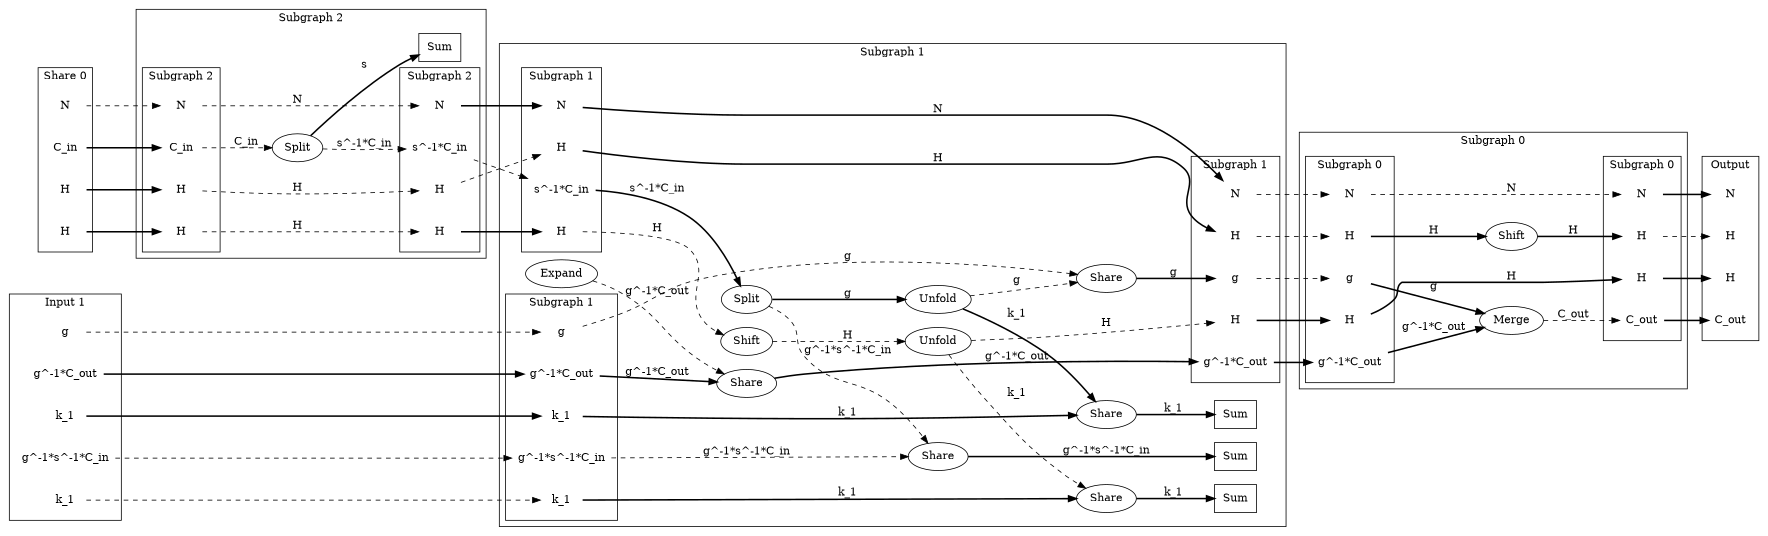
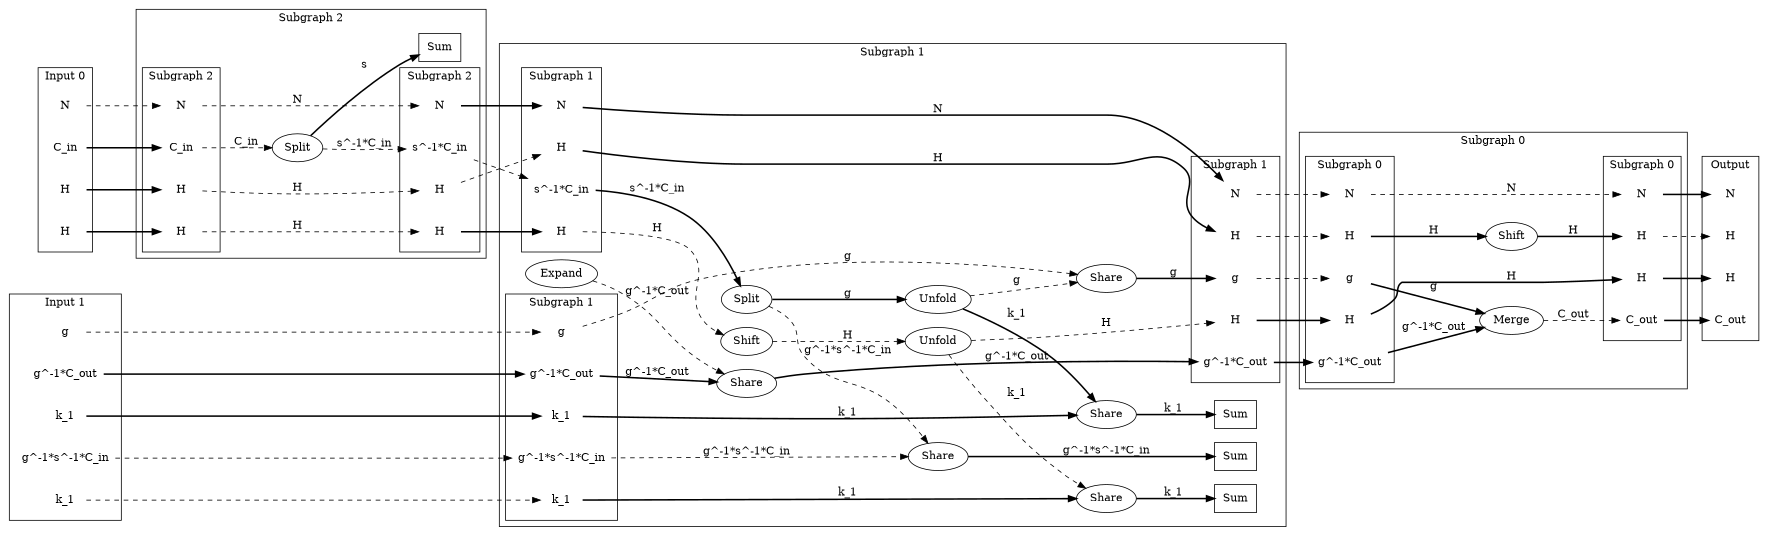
cluster "Share 0": label "Share 0" -> "Input 0"
